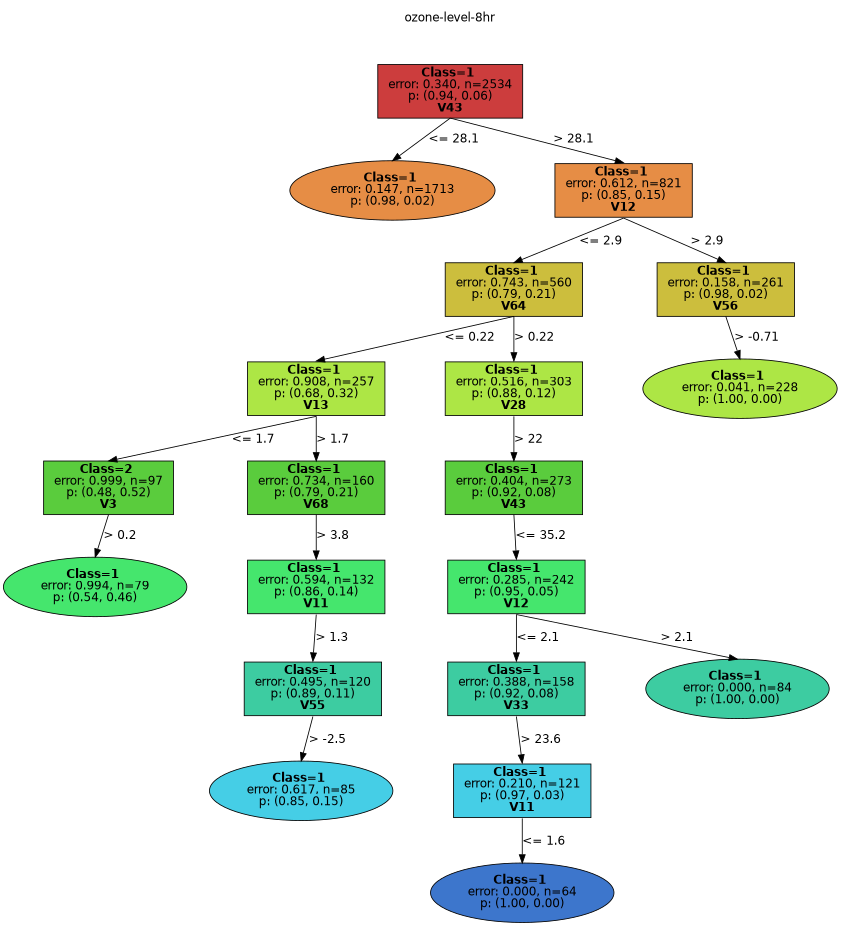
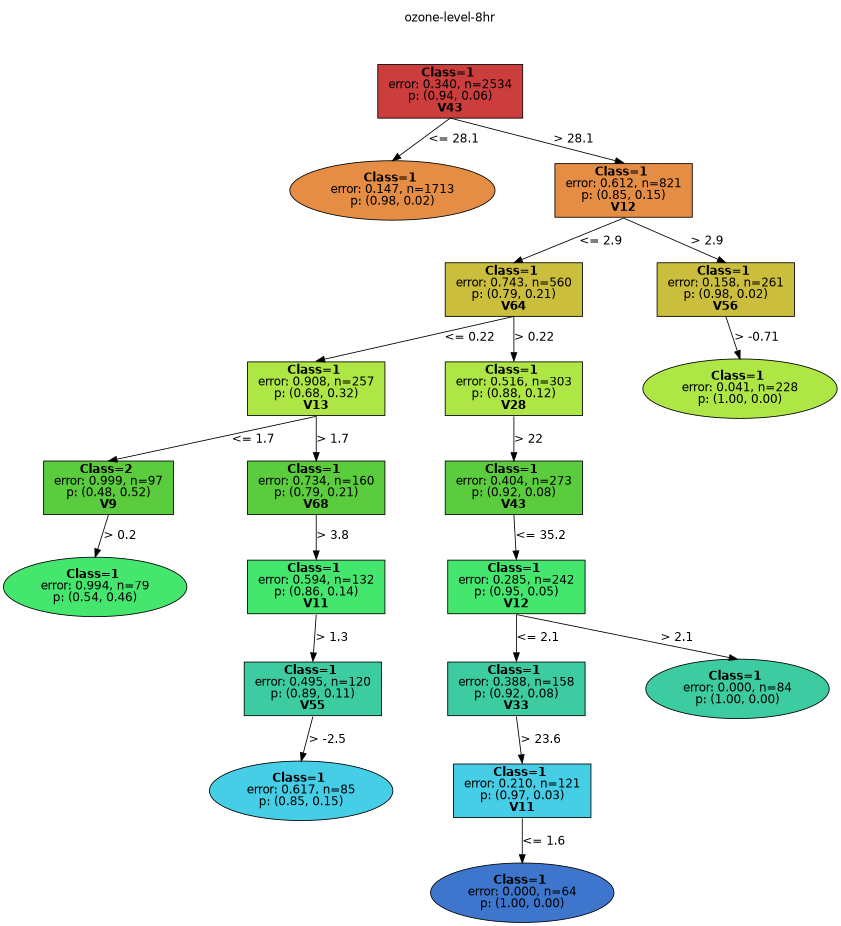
node "Class=2": text "V3" -> "V9"
